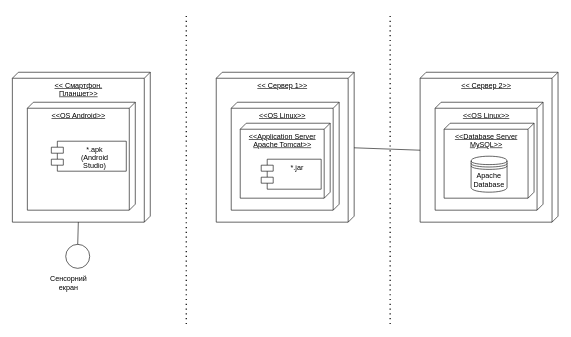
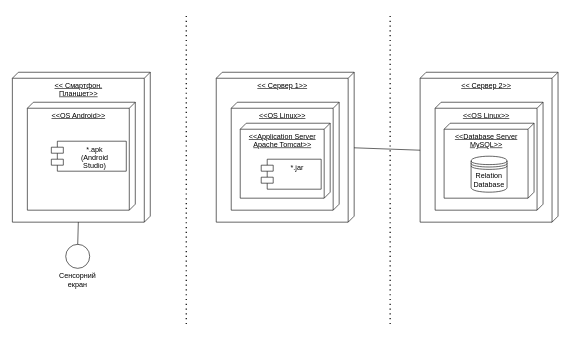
node "Apache Database": label "Apache Database" -> "Relation Database"
node "Сенcорний екран": moved (69, 283) -> (78, 280)
